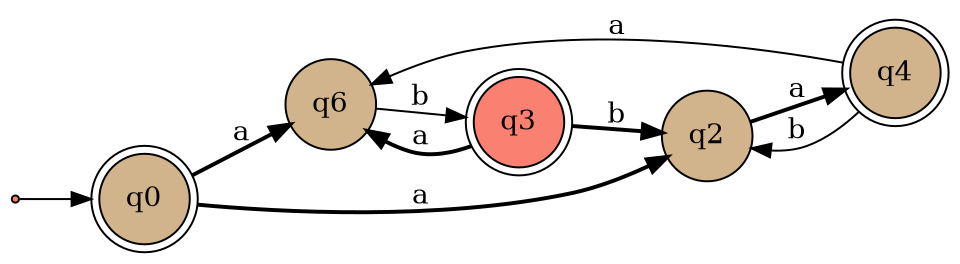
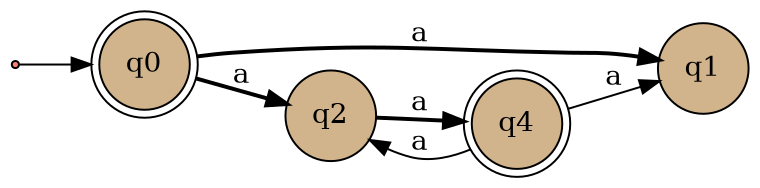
node "q6": label "q6" -> "q1"
node "q3": removed
edge "q4" -> "q2": label "b" -> "a"
